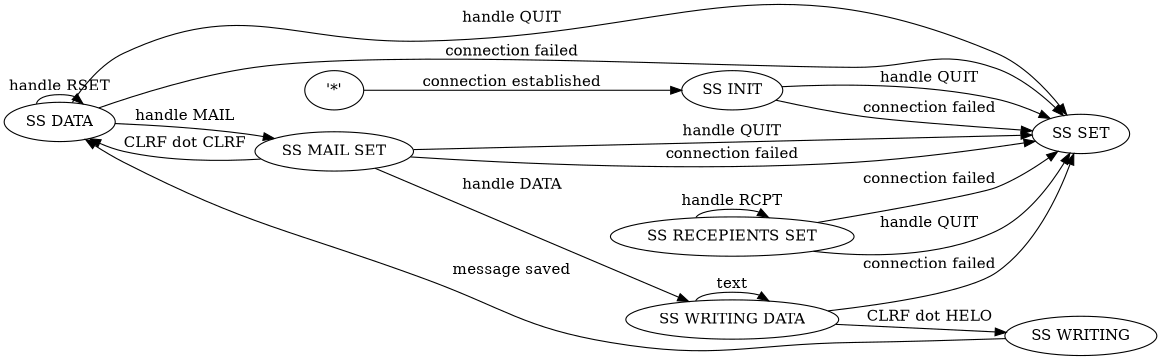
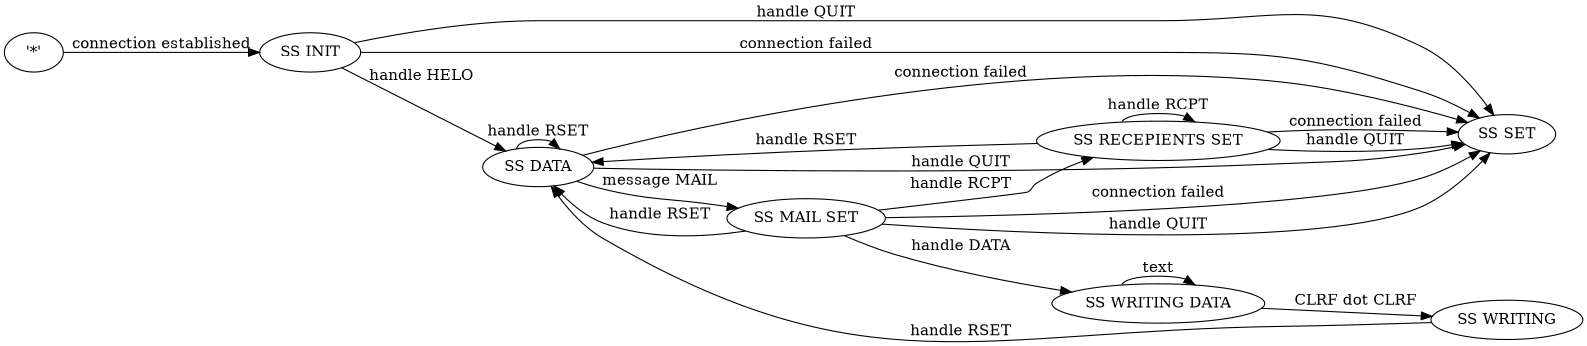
edge "SS INIT" -> "SS DATA": added, label "handle HELO"
edge "SS DATA" -> "SS MAIL SET": label "handle MAIL" -> "message MAIL"
edge "SS MAIL SET" -> "SS DATA": label "CLRF dot CLRF" -> "handle RSET"
edge "SS RECEPIENTS SET" -> "SS DATA": added, label "handle RSET"
edge "SS MAIL SET" -> "SS RECEPIENTS SET": added, label "handle RCPT"
edge "SS WRITING" -> "SS DATA": label "message saved" -> "handle RSET"
edge "SS WRITING DATA" -> "SS SET": removed, label "connection failed"
edge "SS WRITING DATA" -> "SS WRITING": label "CLRF dot HELO" -> "CLRF dot CLRF"
